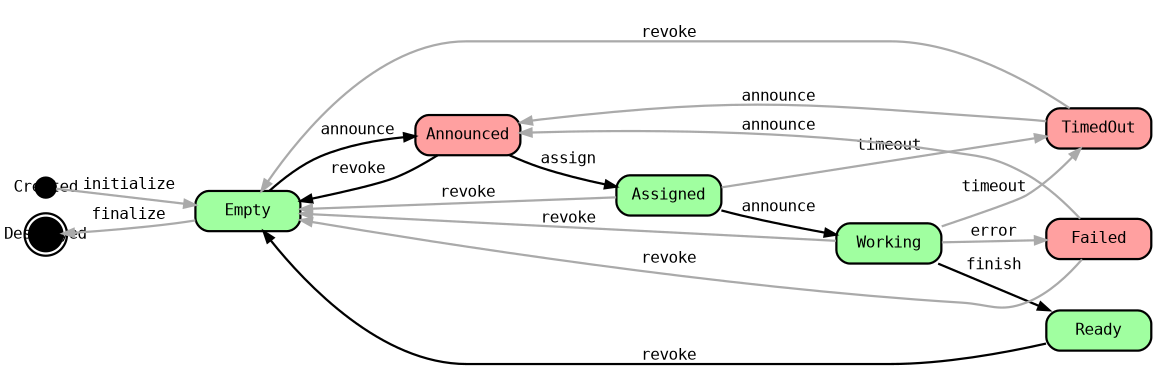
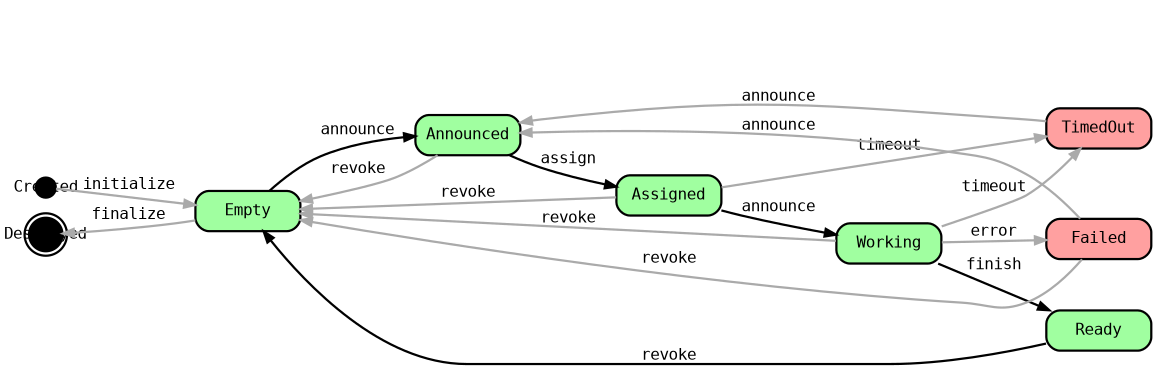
edge "TimedOut" -> "Empty": removed, label "revoke"
node "Announced": fillcolor #ffa0a0 -> #a0ffa0
edge "Announced" -> "Empty": color black -> #aaaaaa
